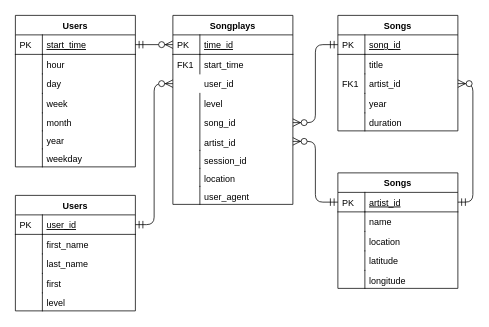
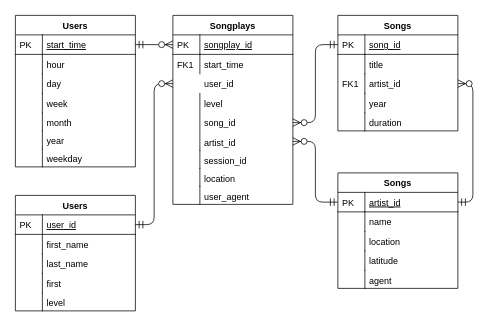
node "time_id": label "time_id" -> "songplay_id"
node "longitude": label "longitude" -> "agent"
